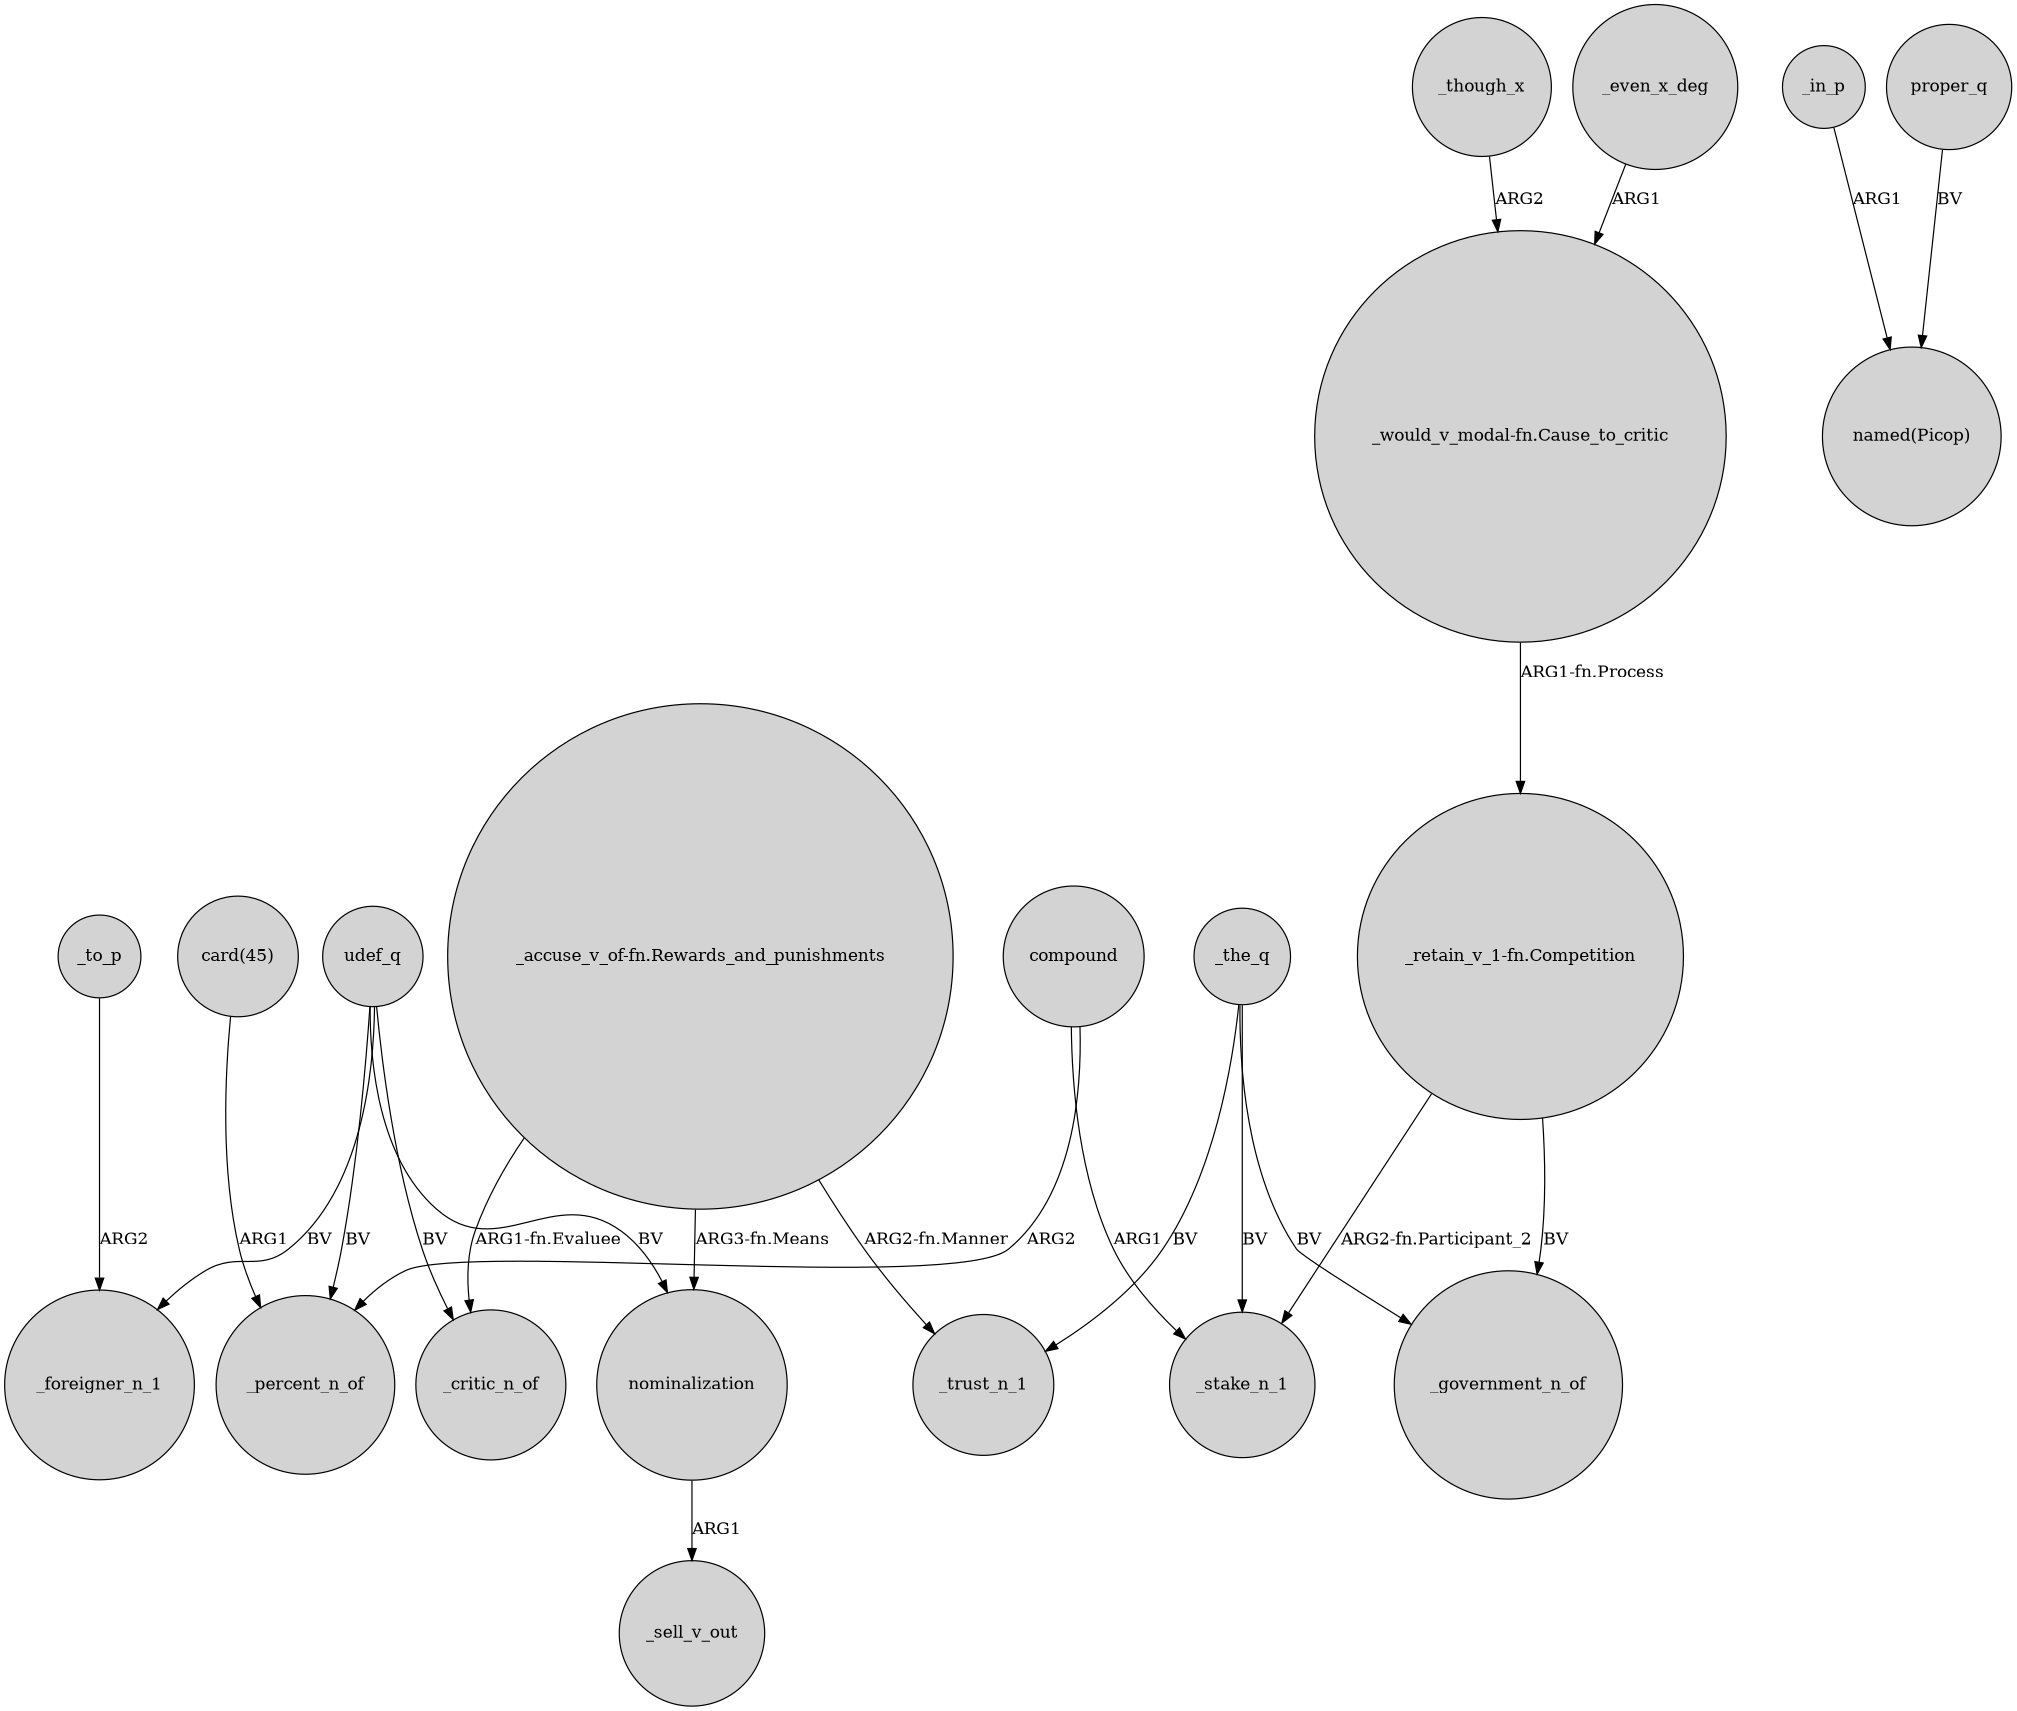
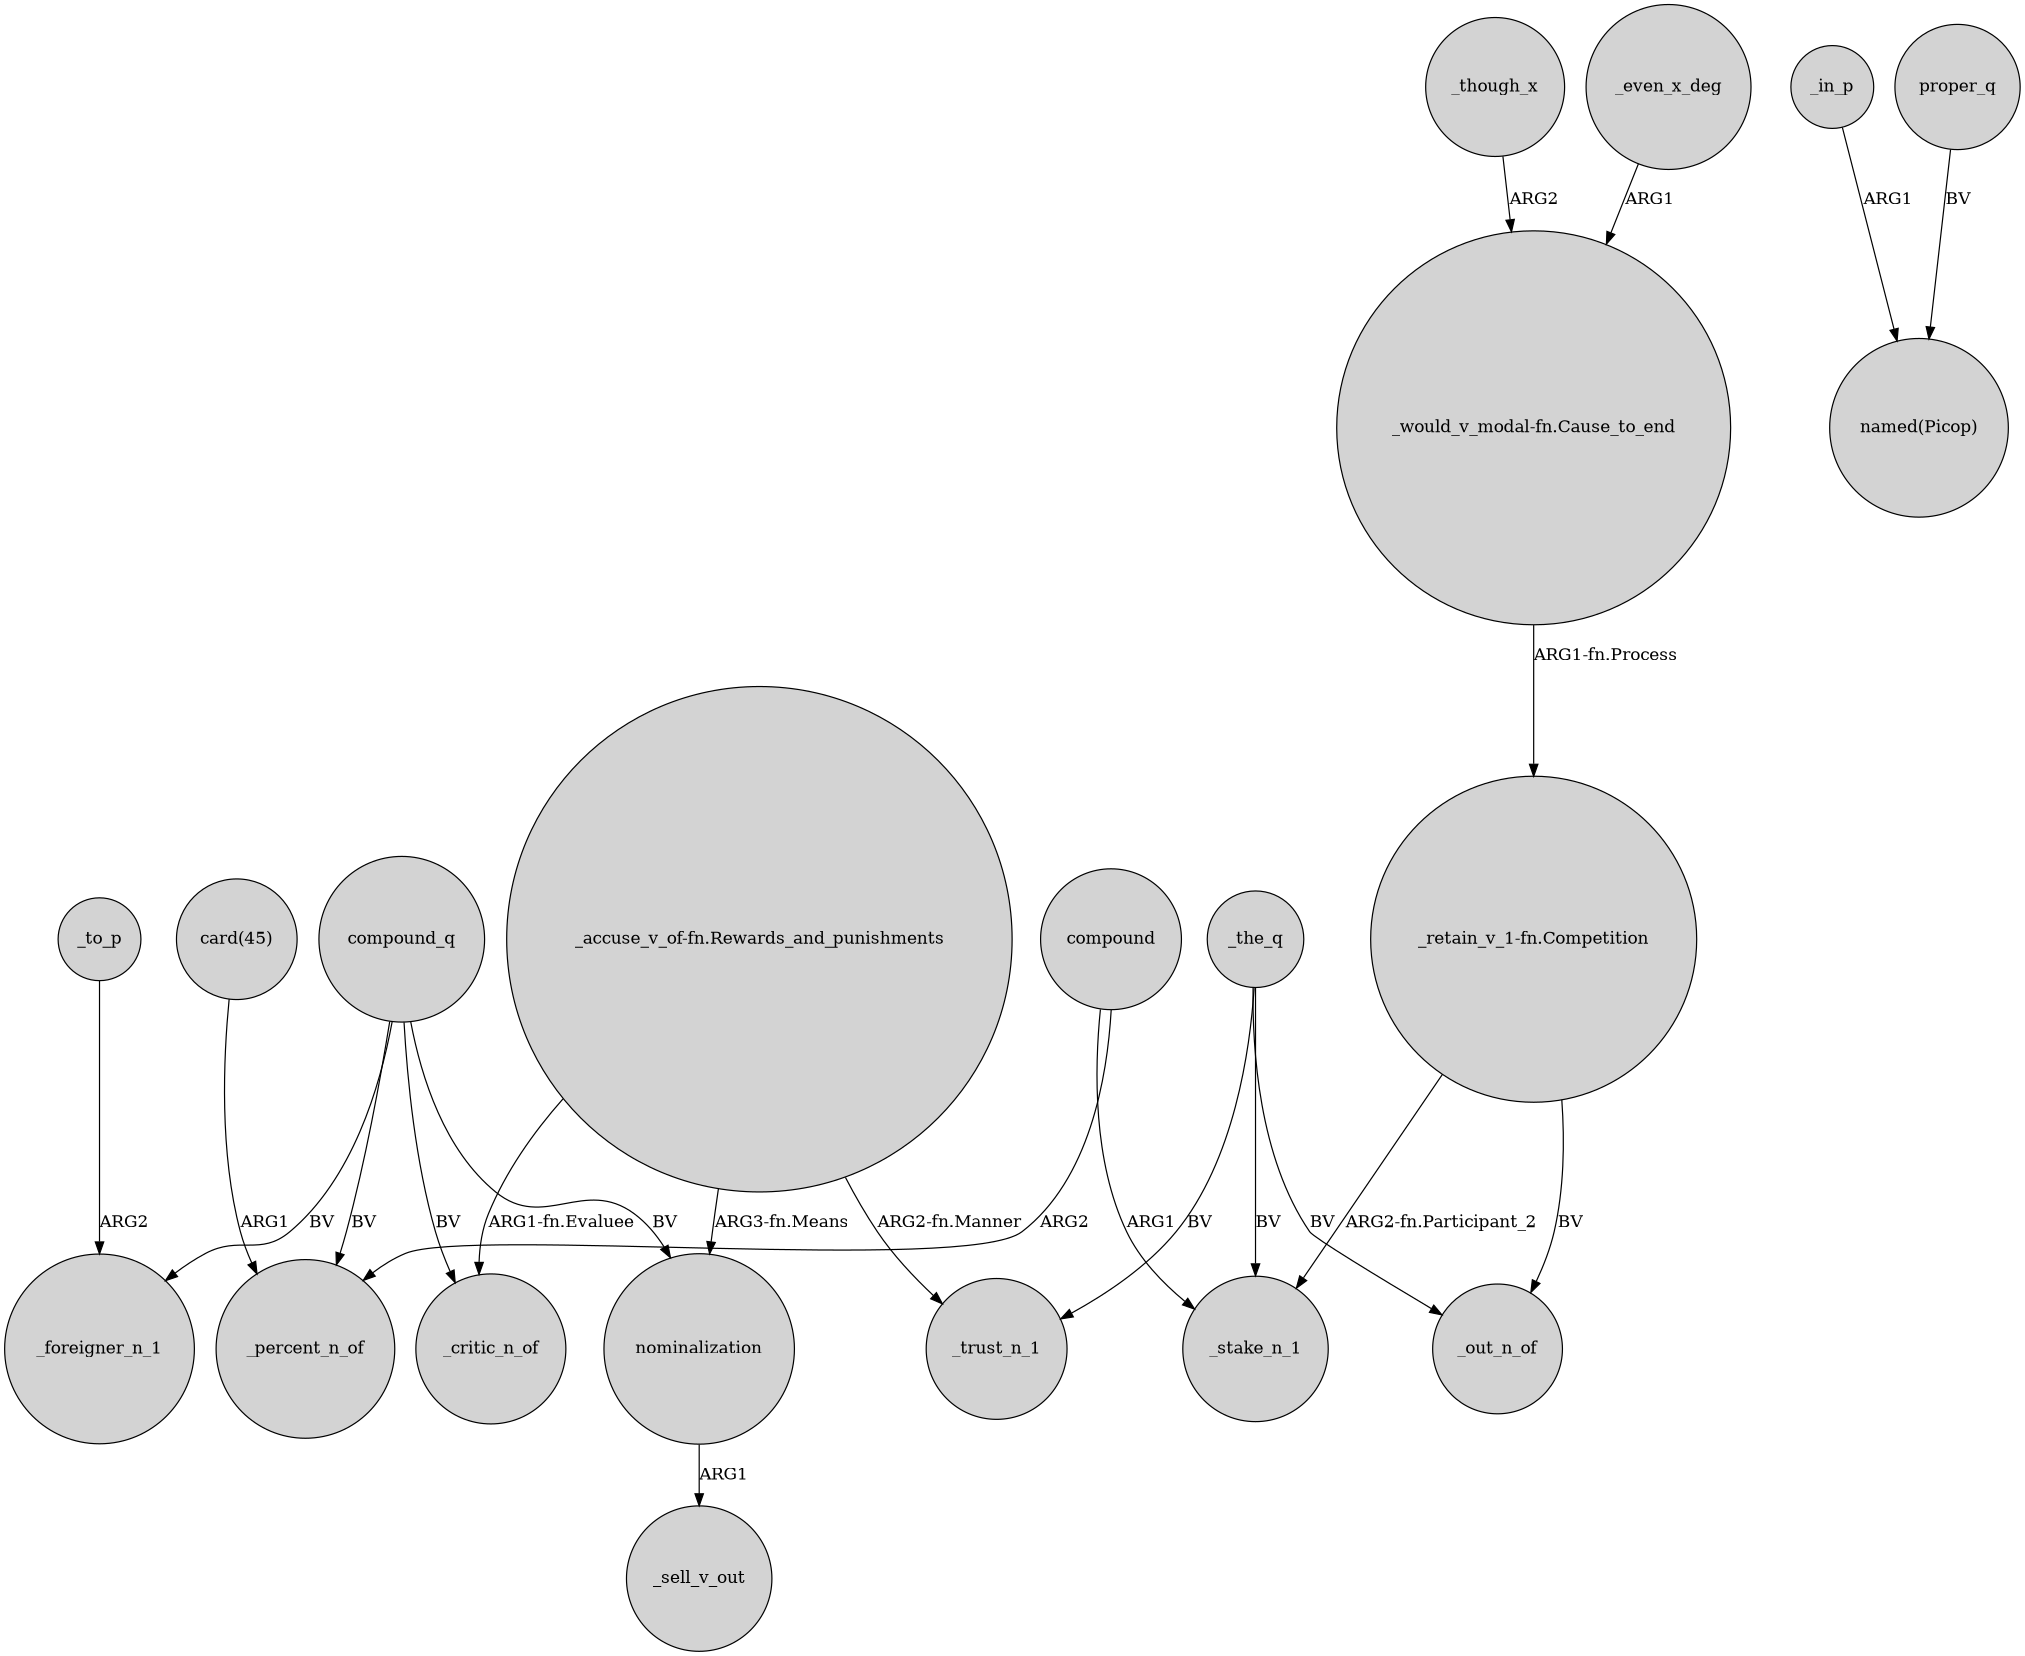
node "_would_v_modal-fn.Cause_to_critic": label "_would_v_modal-fn.Cause_to_critic" -> "_would_v_modal-fn.Cause_to_end"
node "udef_q": label "udef_q" -> "compound_q"
node "_government_n_of": label "_government_n_of" -> "_out_n_of"
